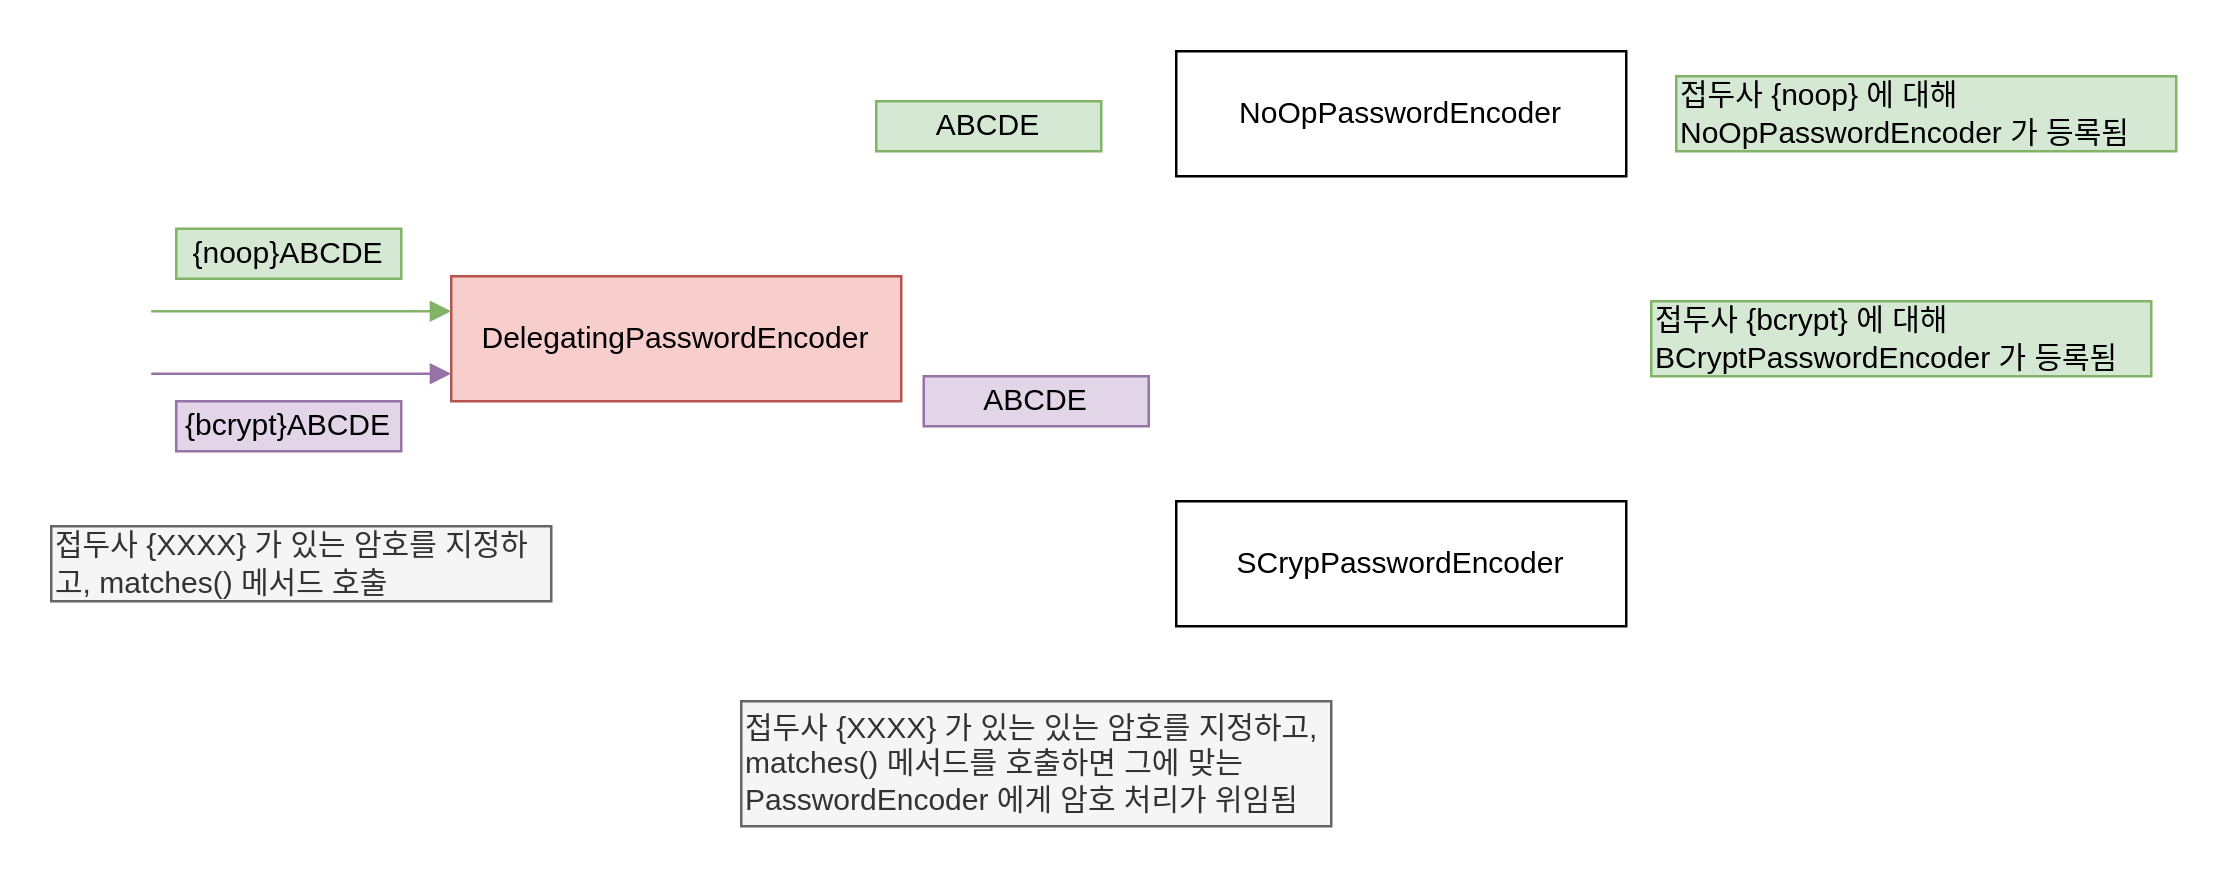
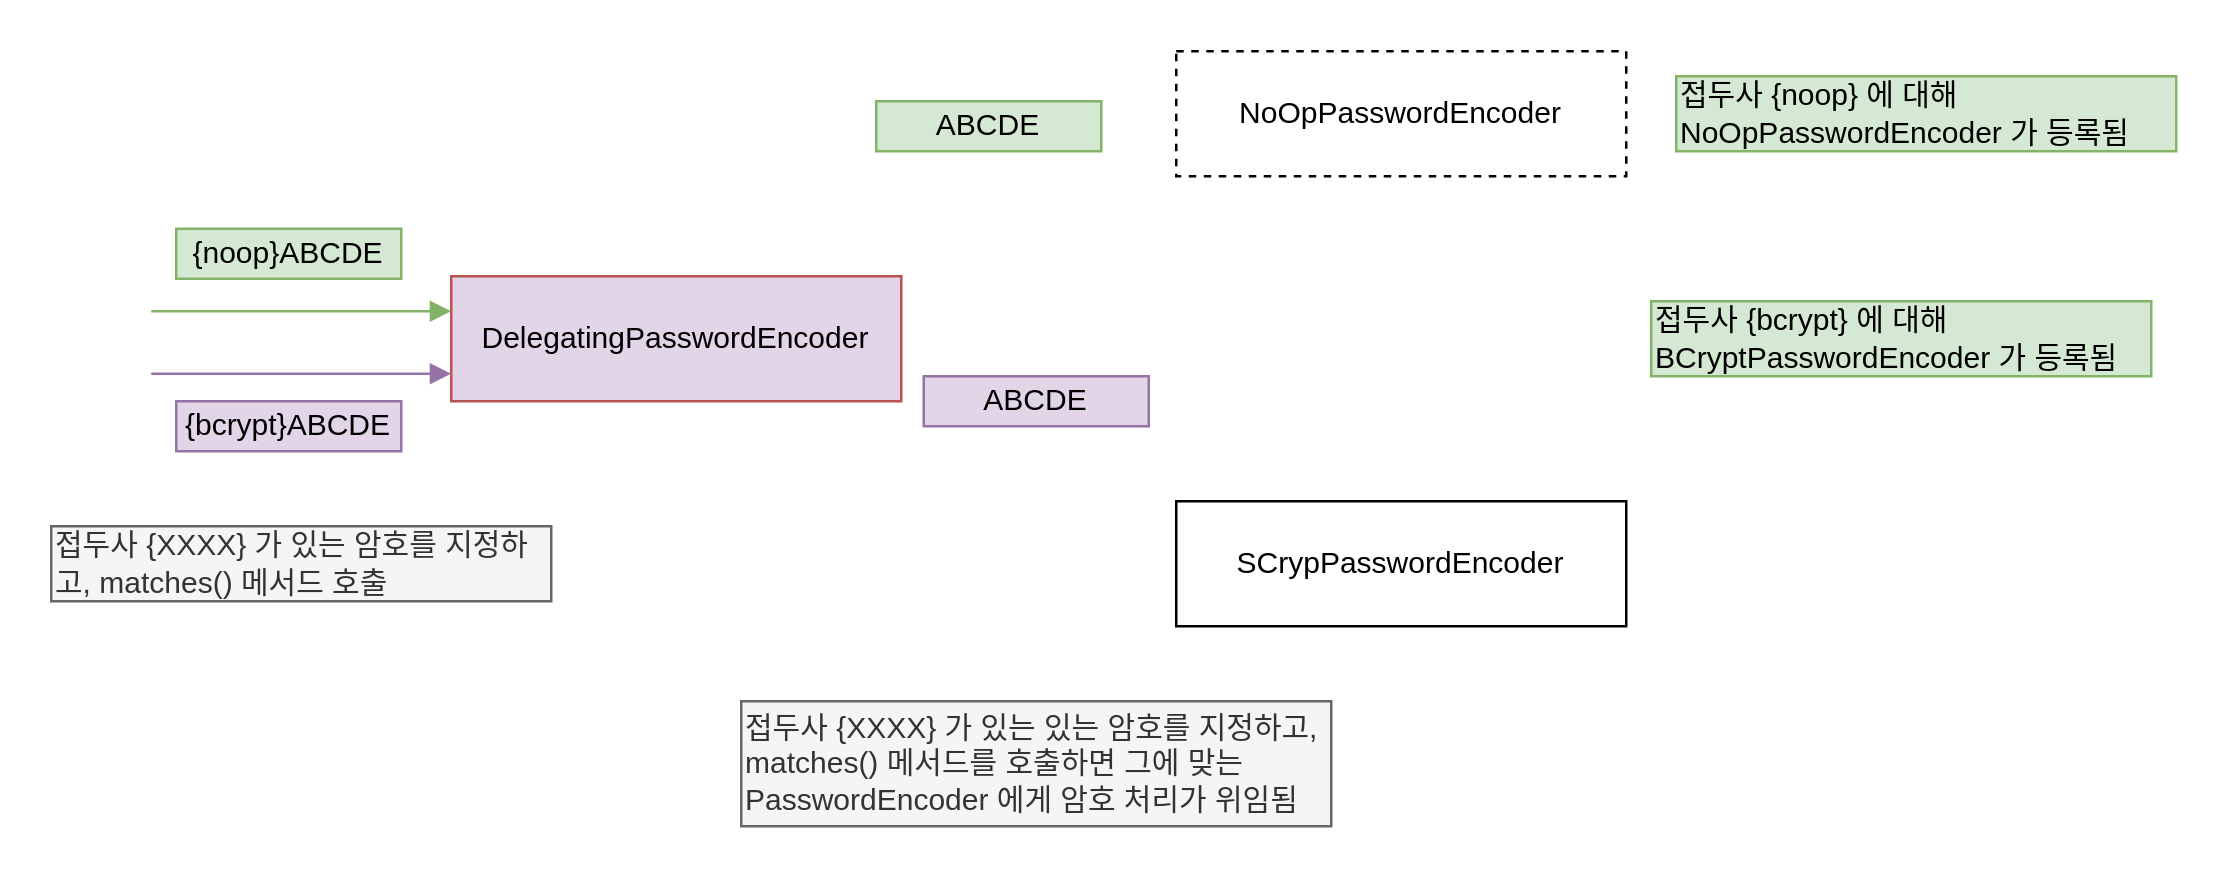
node "NoOpPasswordEncoder": style solid -> dashed
node "DelegatingPasswordEncoder": fillcolor #f8cecc -> #e1d5e7
